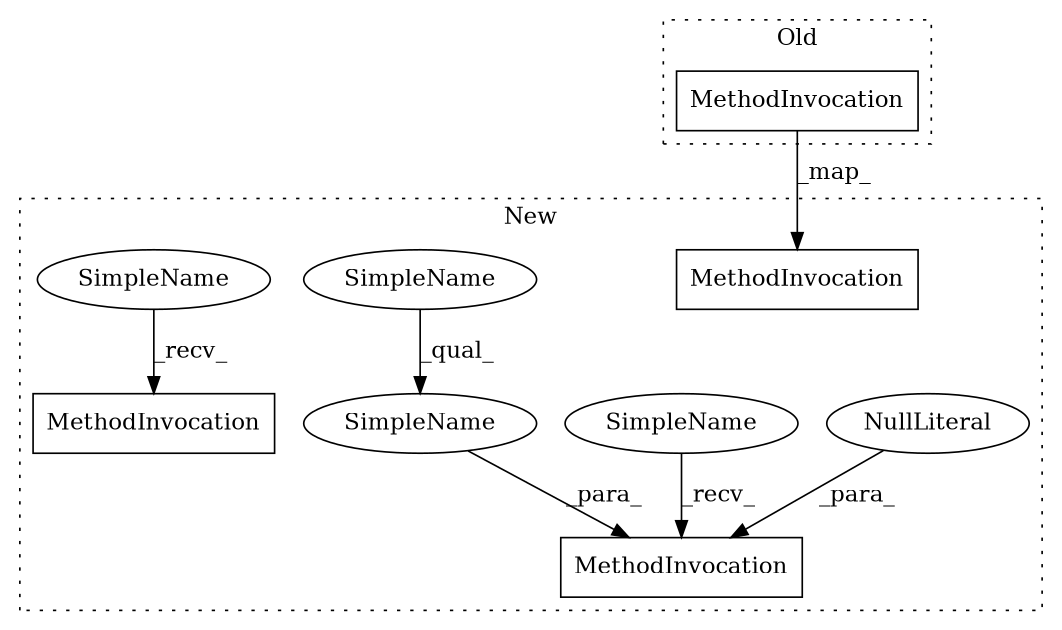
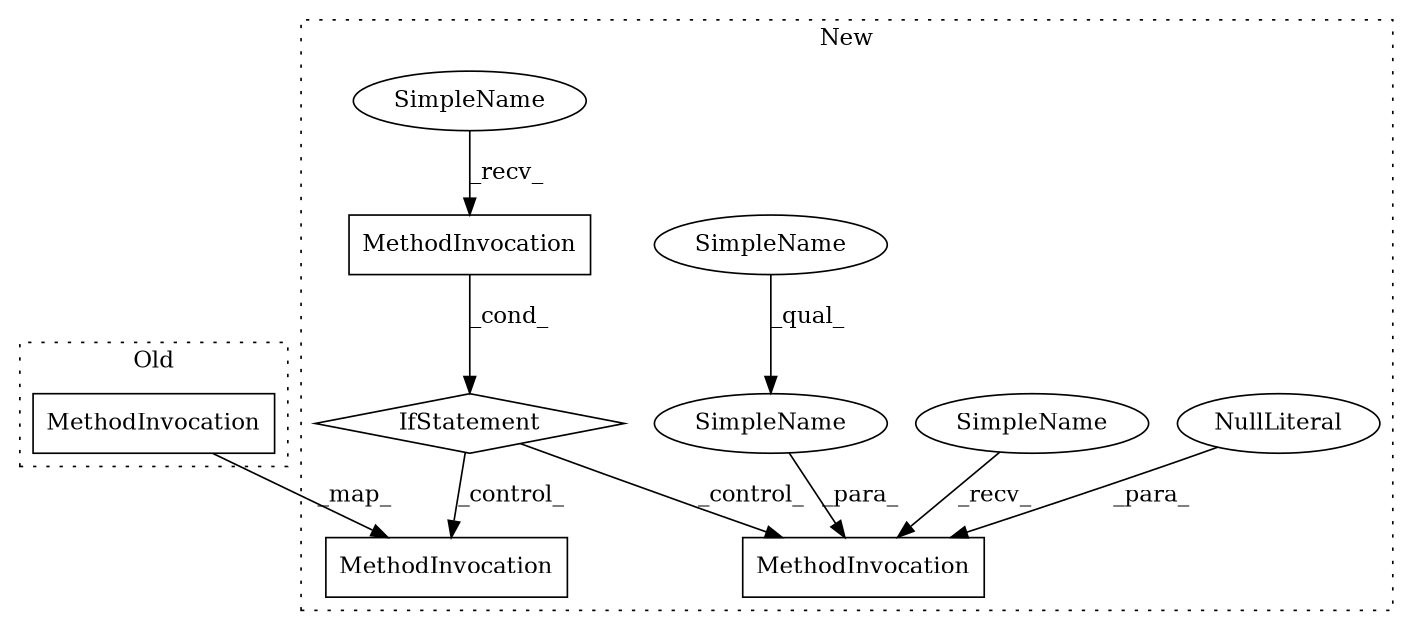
node "IfStatement": added
